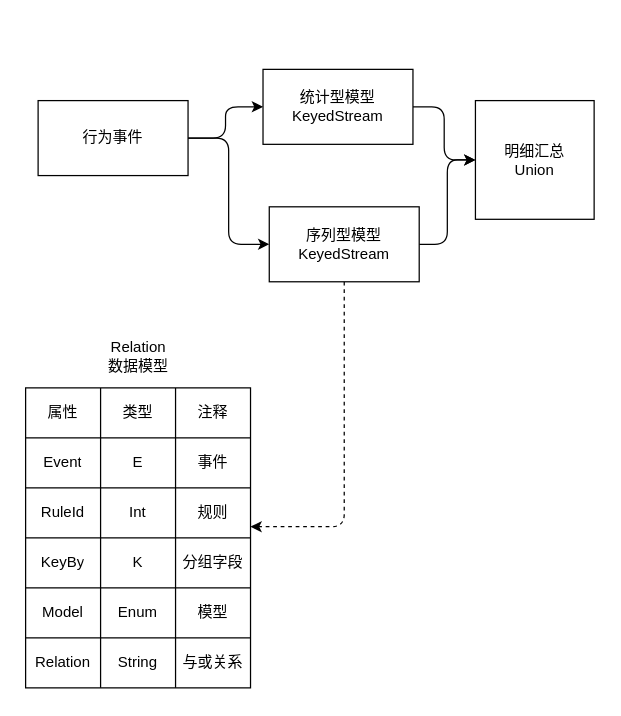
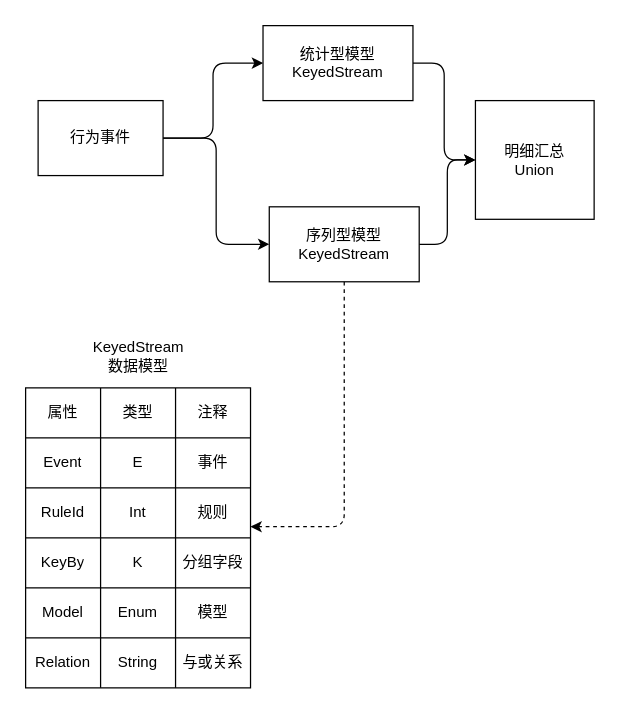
node "统计型模型 KeyedStream": moved (338, 107) -> (338, 63)
node "行为事件": size 150x75 -> 125x75
node "Relation 数据模型": label "Relation 数据模型" -> "KeyedStream 数据模型"
